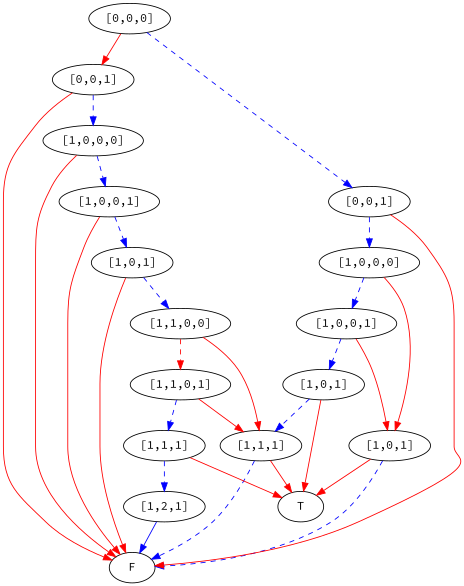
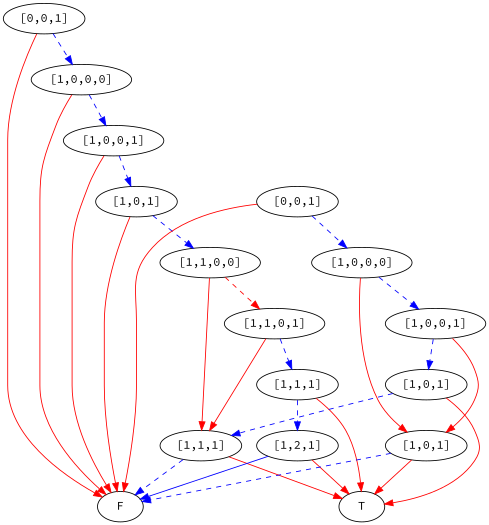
node "[0,0,0]": removed
edge "[1,2,1]" -> "T": added
